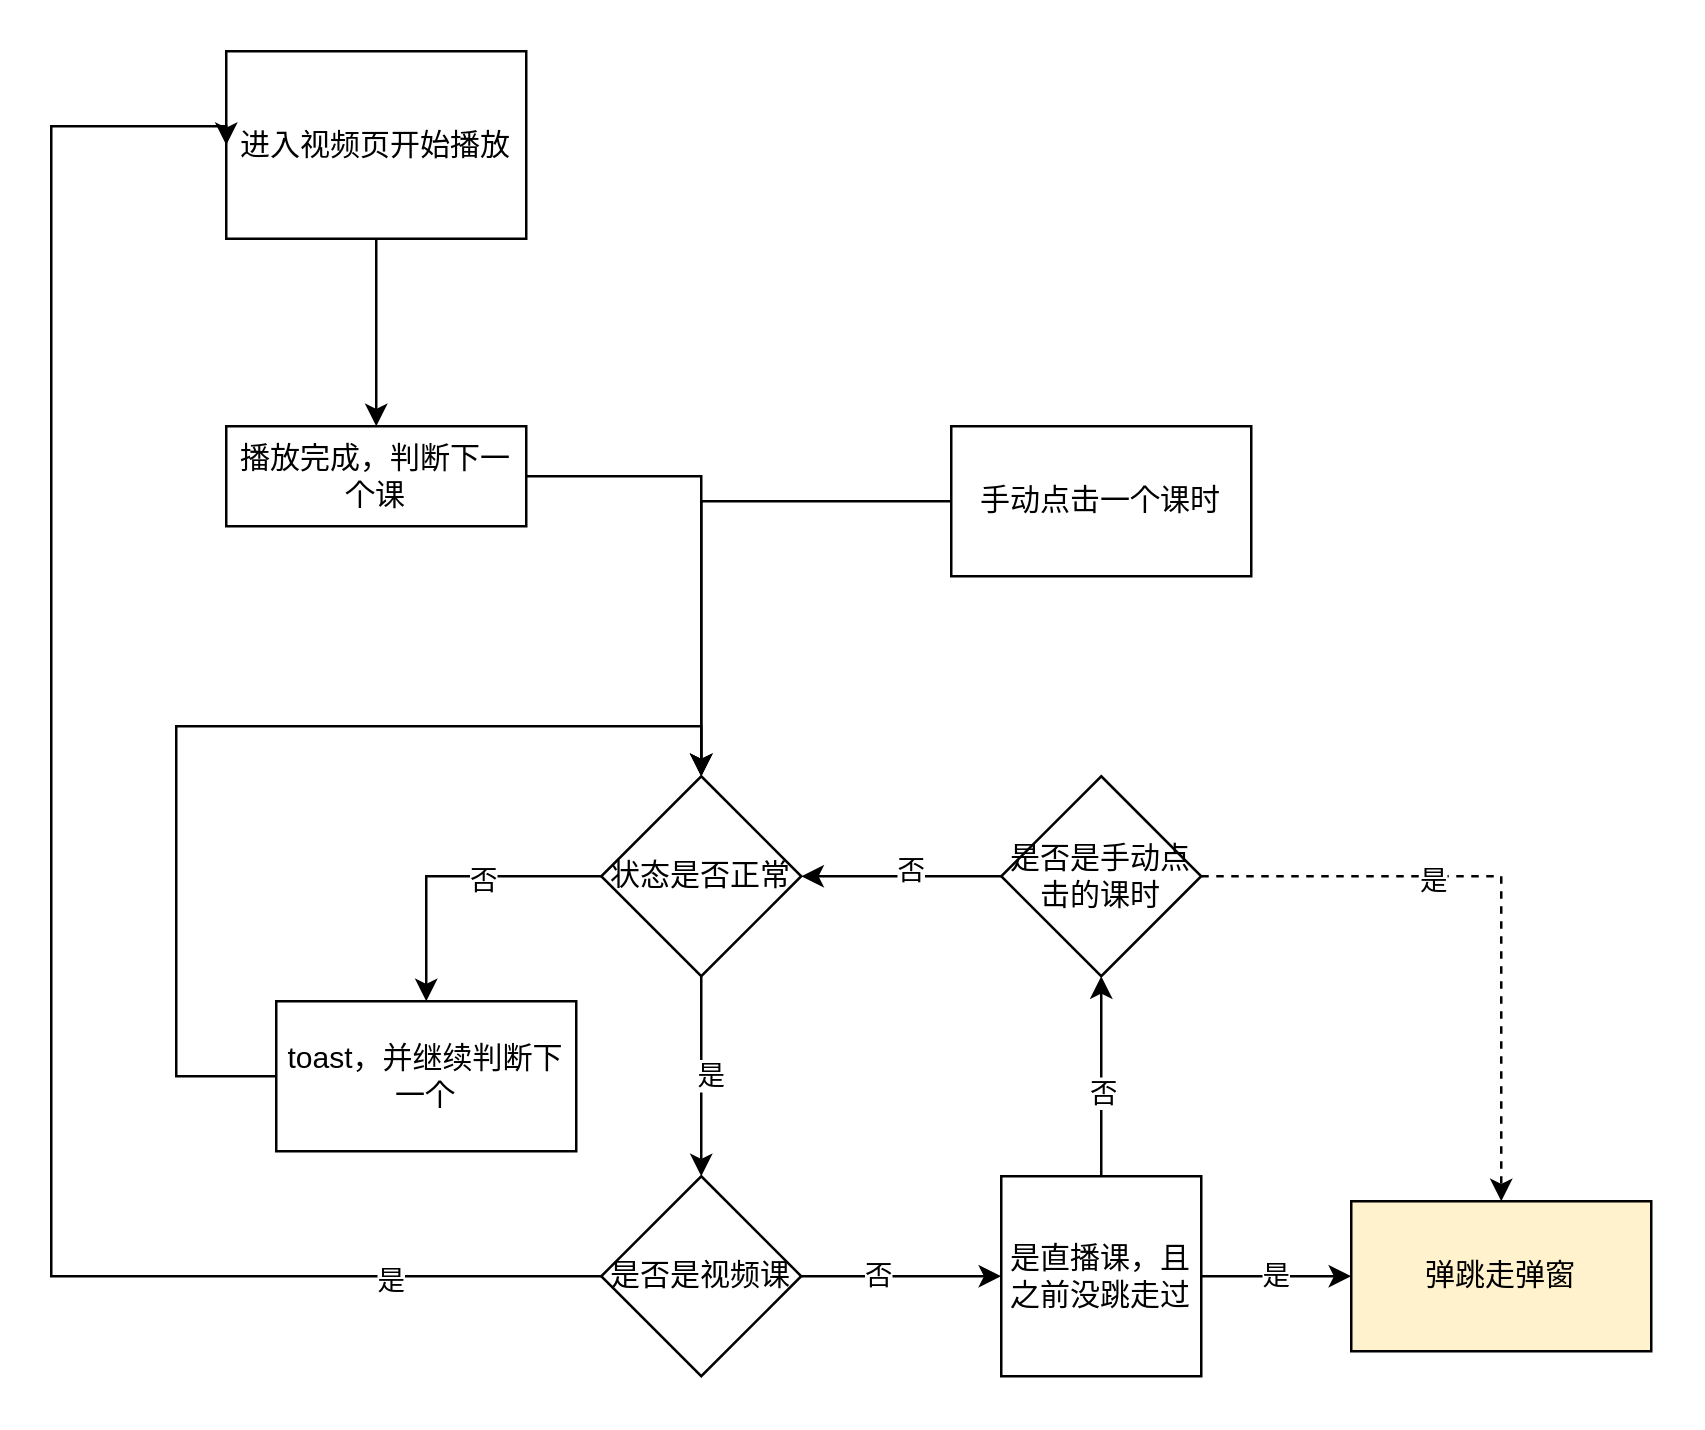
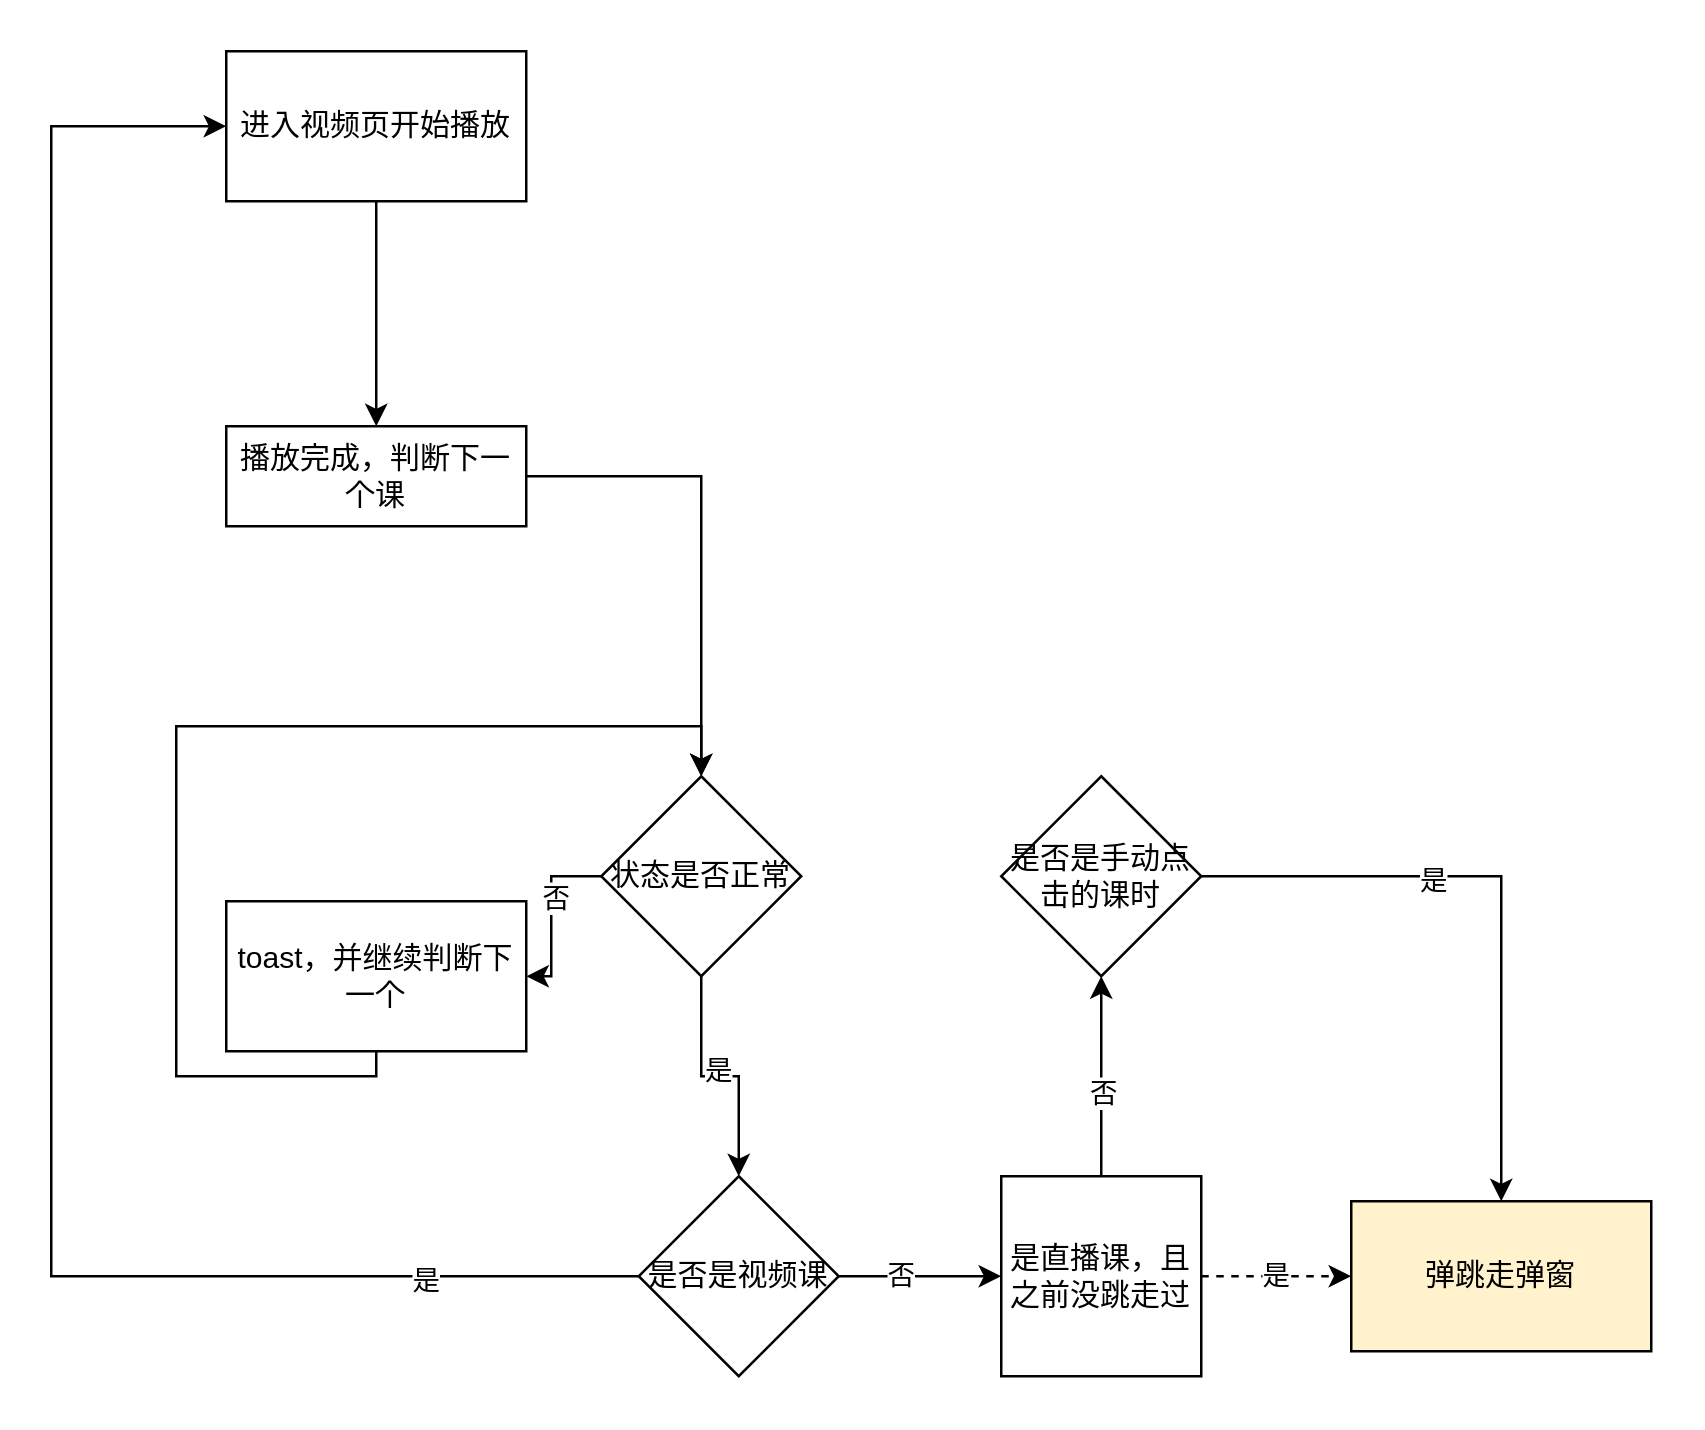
node "进入视频页开始播放": size 300x188 -> 300x150
edge "手动点击一个课时" -> "状态是否正常": removed
node "手动点击一个课时": removed
edge "是否是手动点击的课时" -> "状态是否正常": removed, label "否"
edge "是否是手动点击的课时" -> "弹跳走弹窗": style dashed -> solid
node "toast，并继续判断下一个": moved (426, 1076) -> (376, 976)
node "是否是视频课": moved (701, 1276) -> (739, 1276)
edge "是直播课，且之前没跳走过" -> "弹跳走弹窗": style solid -> dashed
